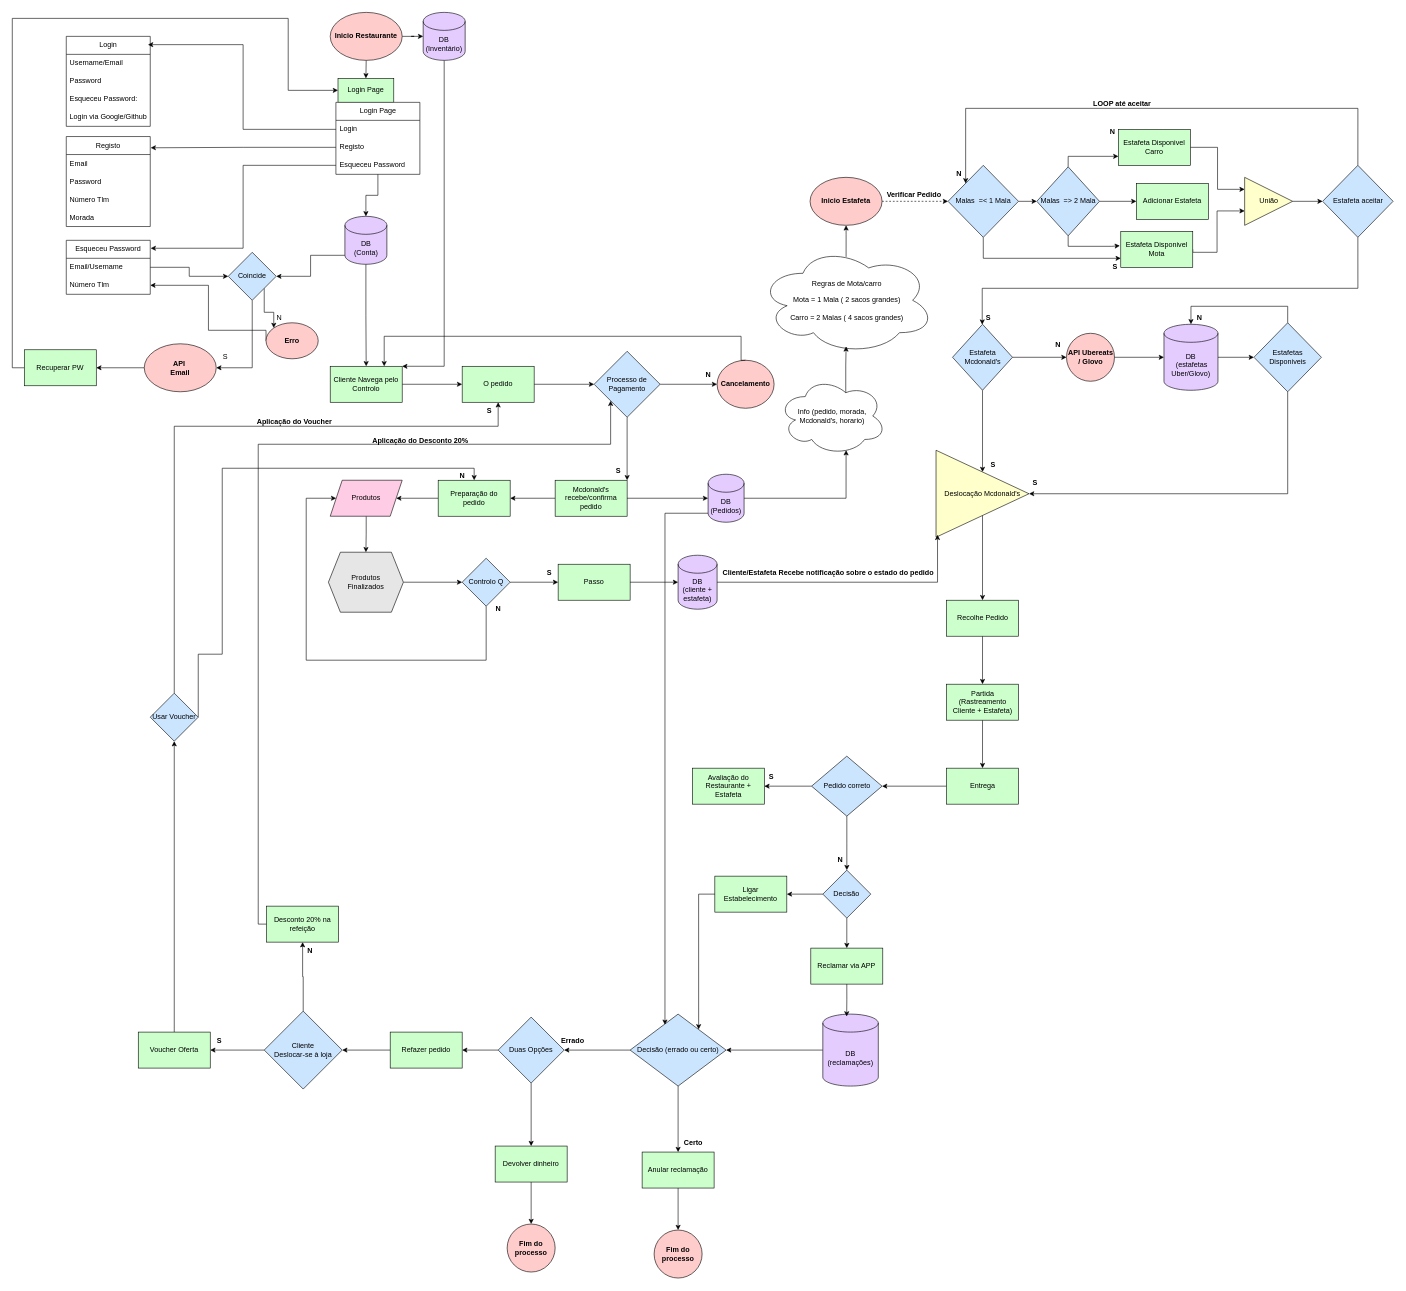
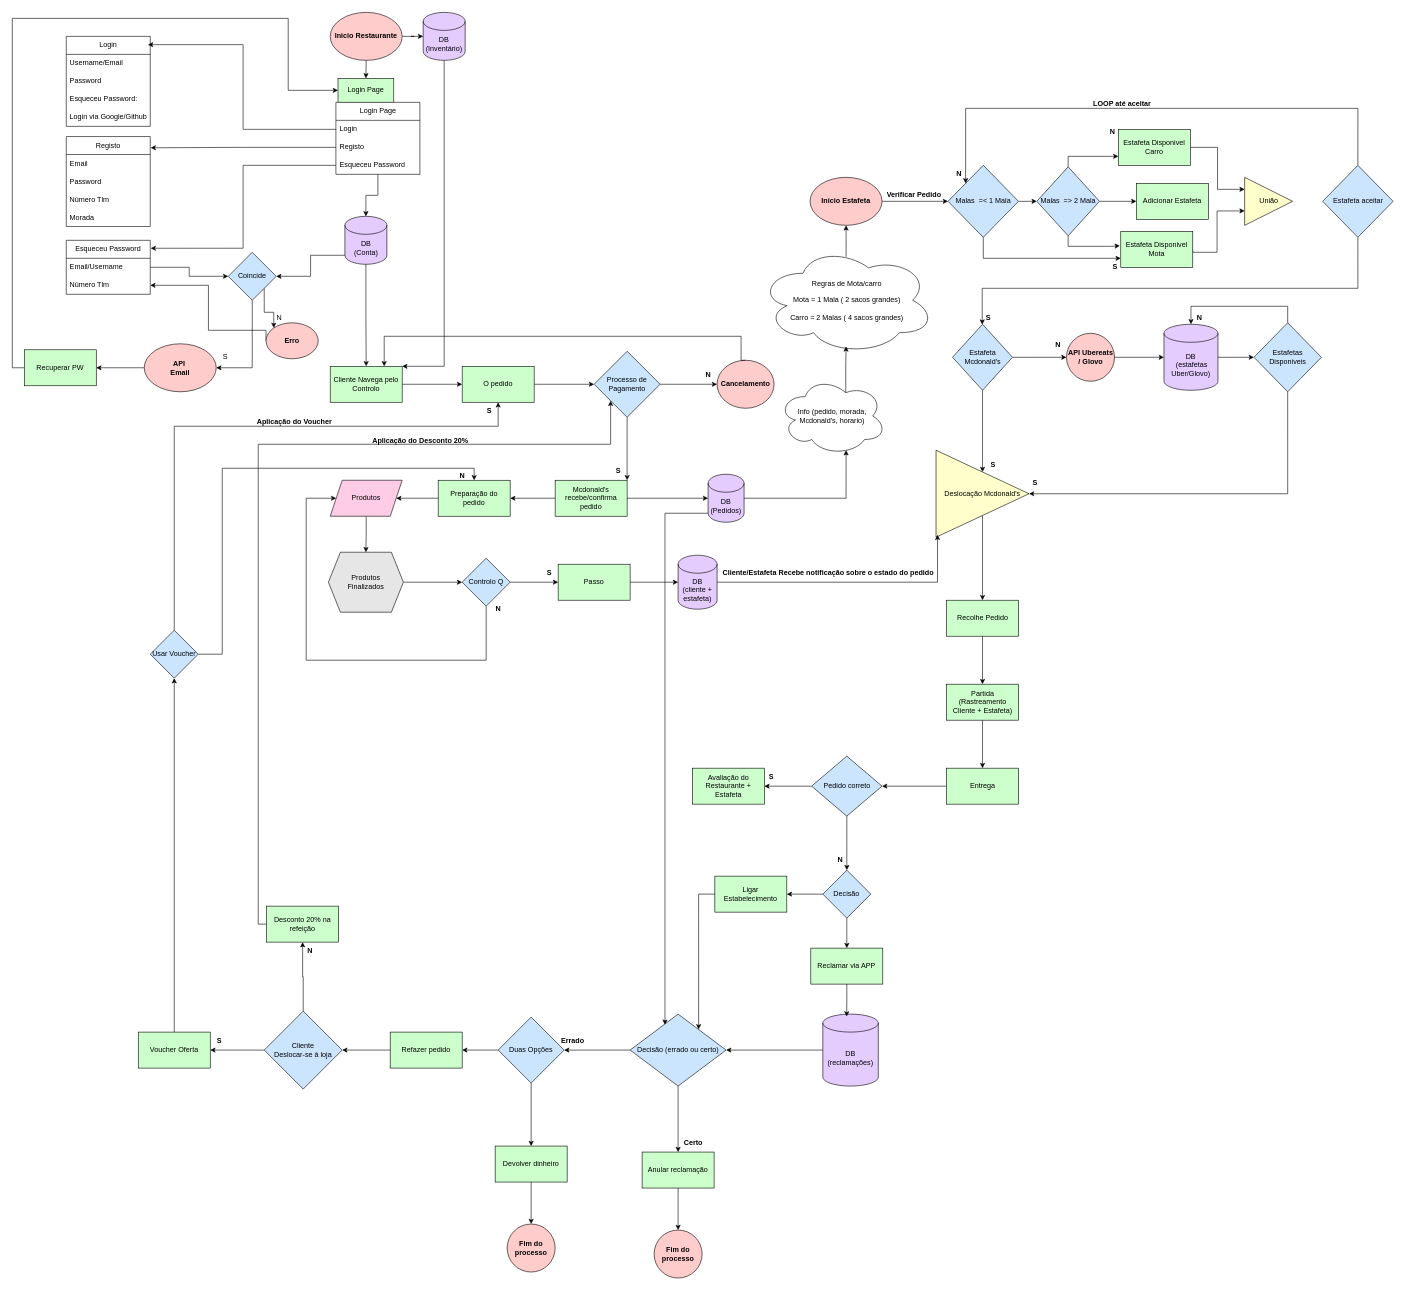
edge "Inicio Estafeta" -> "Malas =< 1 Mala": style dashed -> solid
edge "União" -> "Estafeta aceitar": removed
node "Usar Voucher": moved (174, 717) -> (174, 654)
